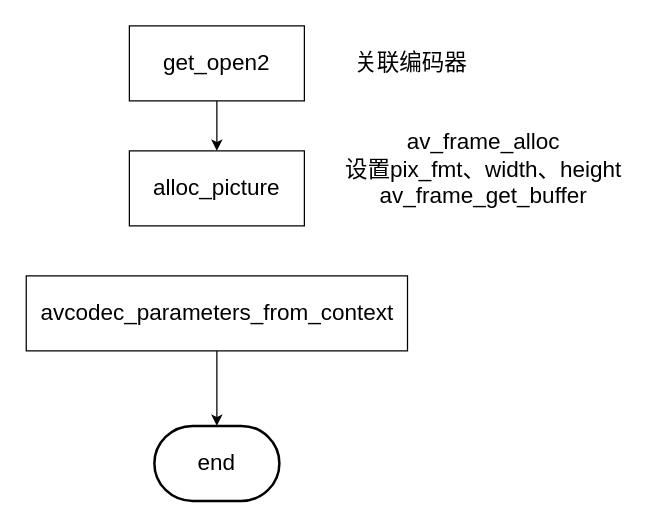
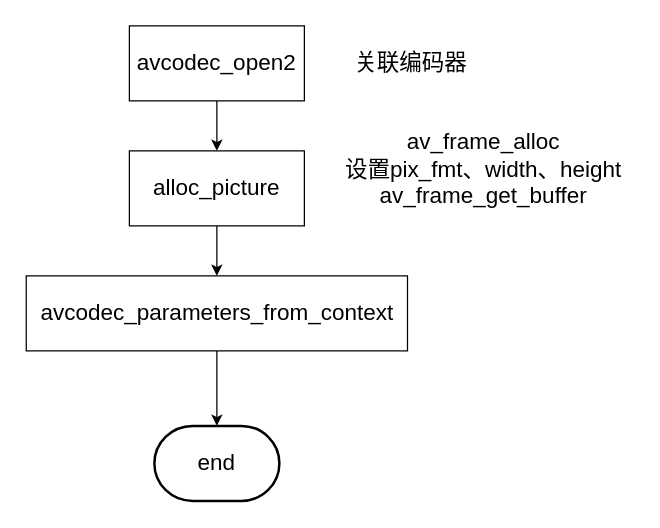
node "get_open2": label "get_open2" -> "avcodec_open2"
edge "alloc_picture" -> "avcodec_parameters_from_context": added
